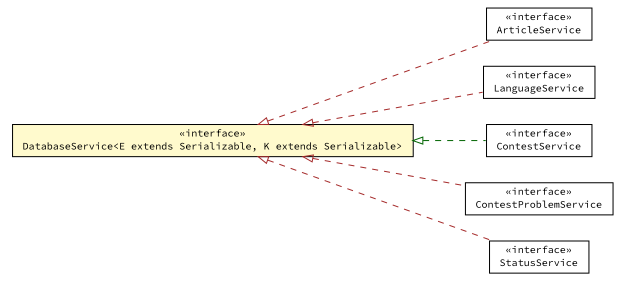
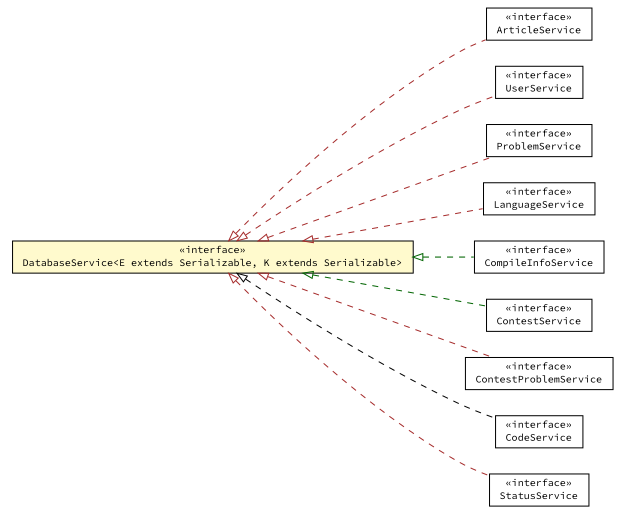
node "UserService": added
node "ProblemService": added
node "CompileInfoService": added
node "CodeService": added
